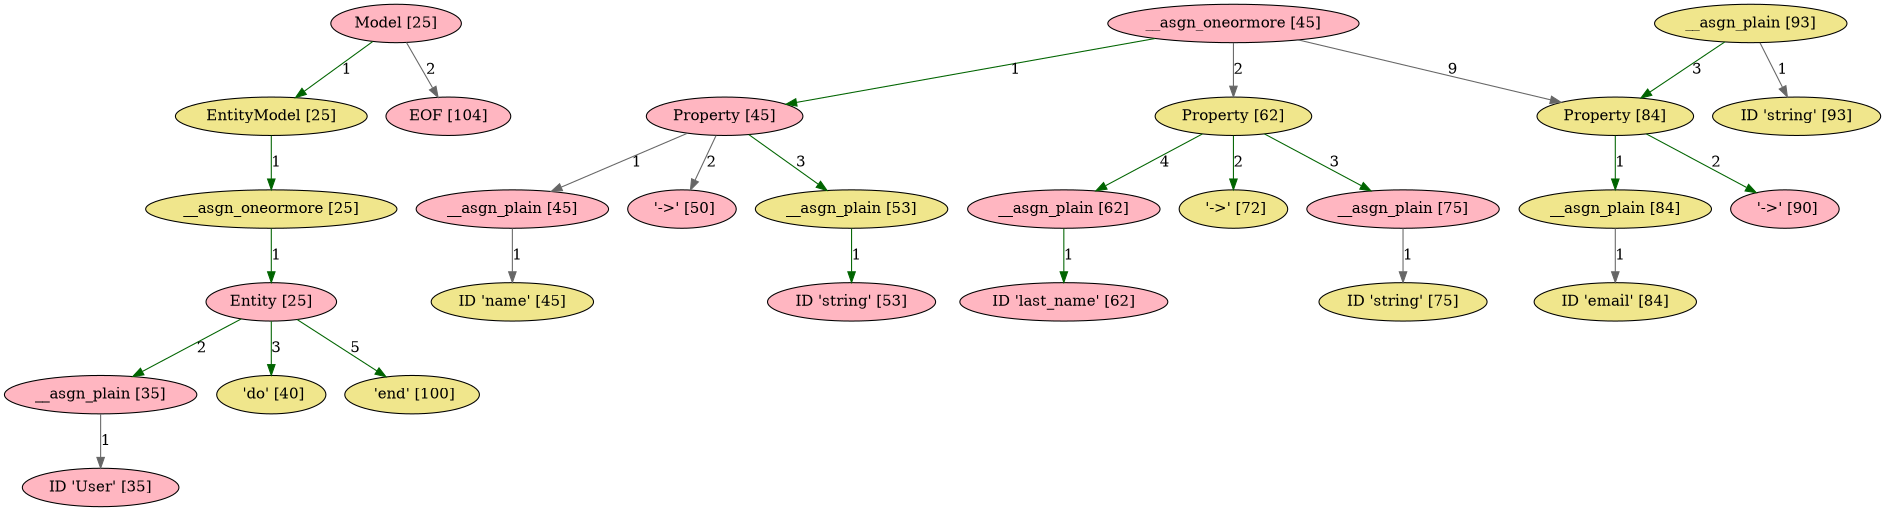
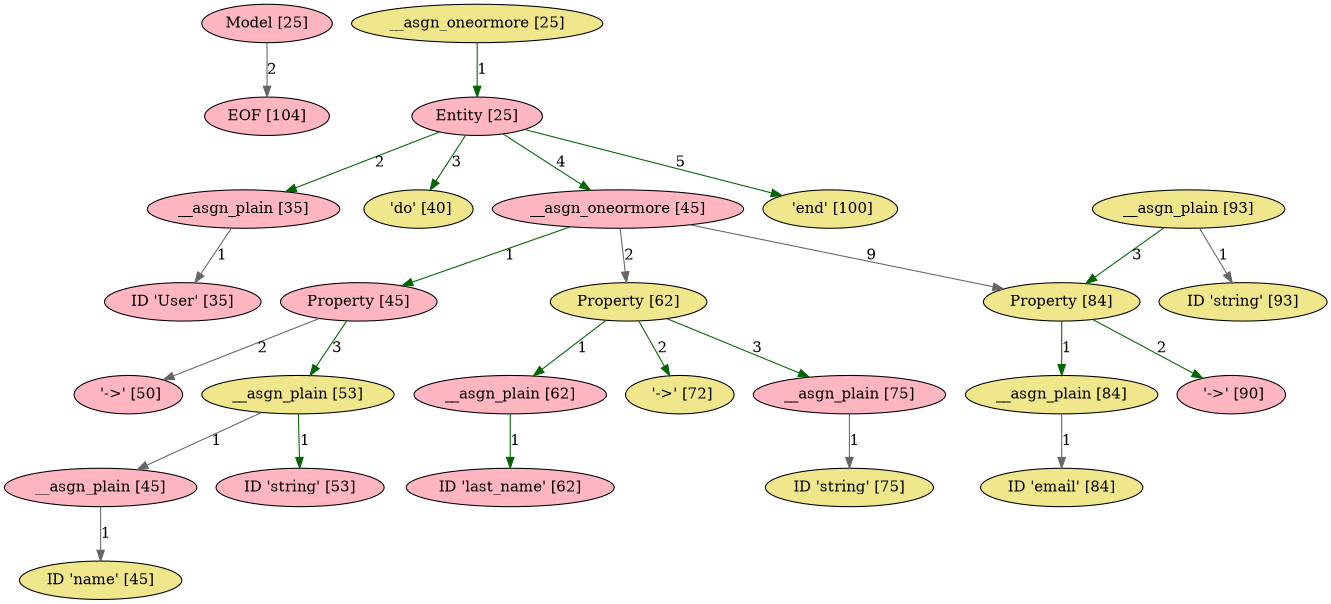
node "EntityModel [25]": removed
edge "Entity [25]" -> "__asgn_oneormore [45]": added, label "4"
edge "Property [45]" -> "__asgn_plain [45]": now "__asgn_plain [53]" -> "__asgn_plain [45]"
edge "Property [62]" -> "__asgn_plain [62]": label "4" -> "1"
